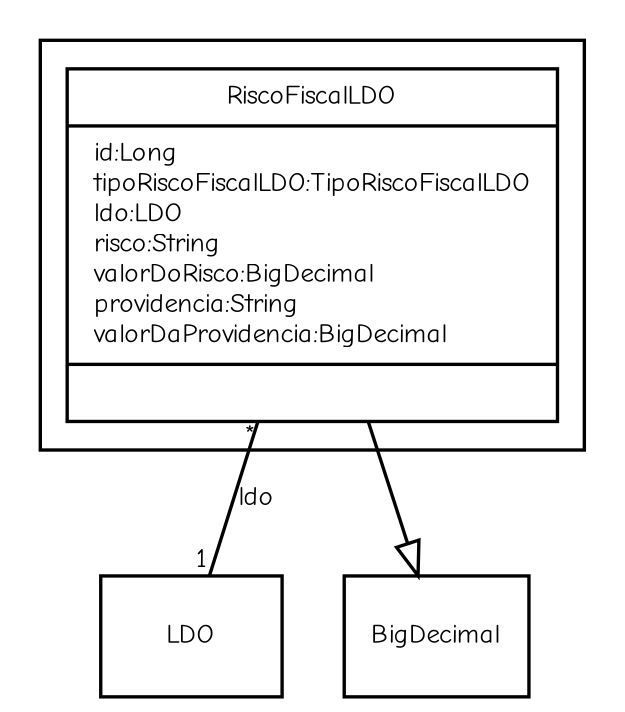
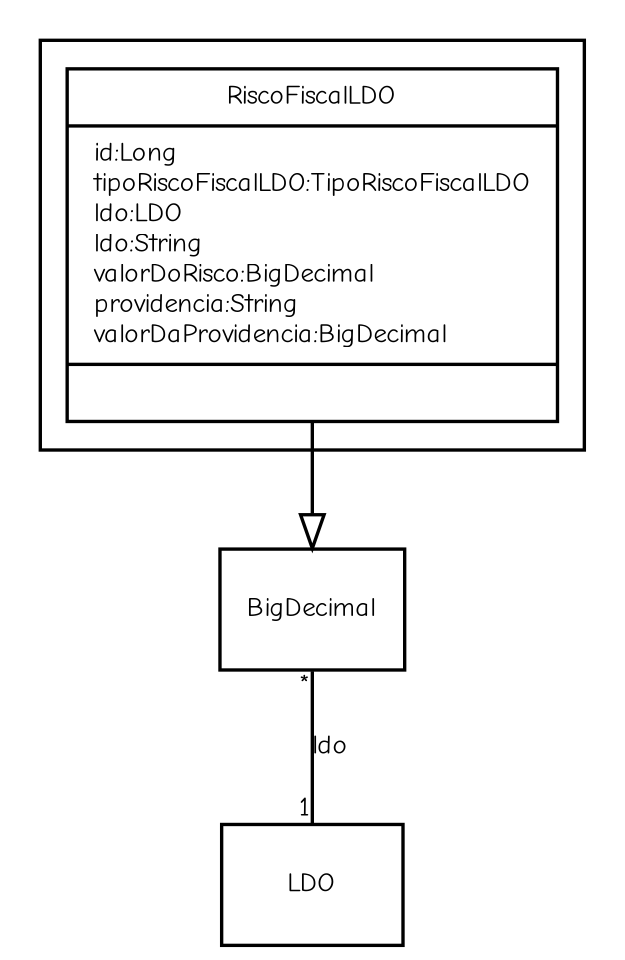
node "RiscoFiscalLDO": text "risco:String" -> "ldo:String"
edge "RiscoFiscalLDO" -- "LDO": now "BigDecimal" -- "LDO"
